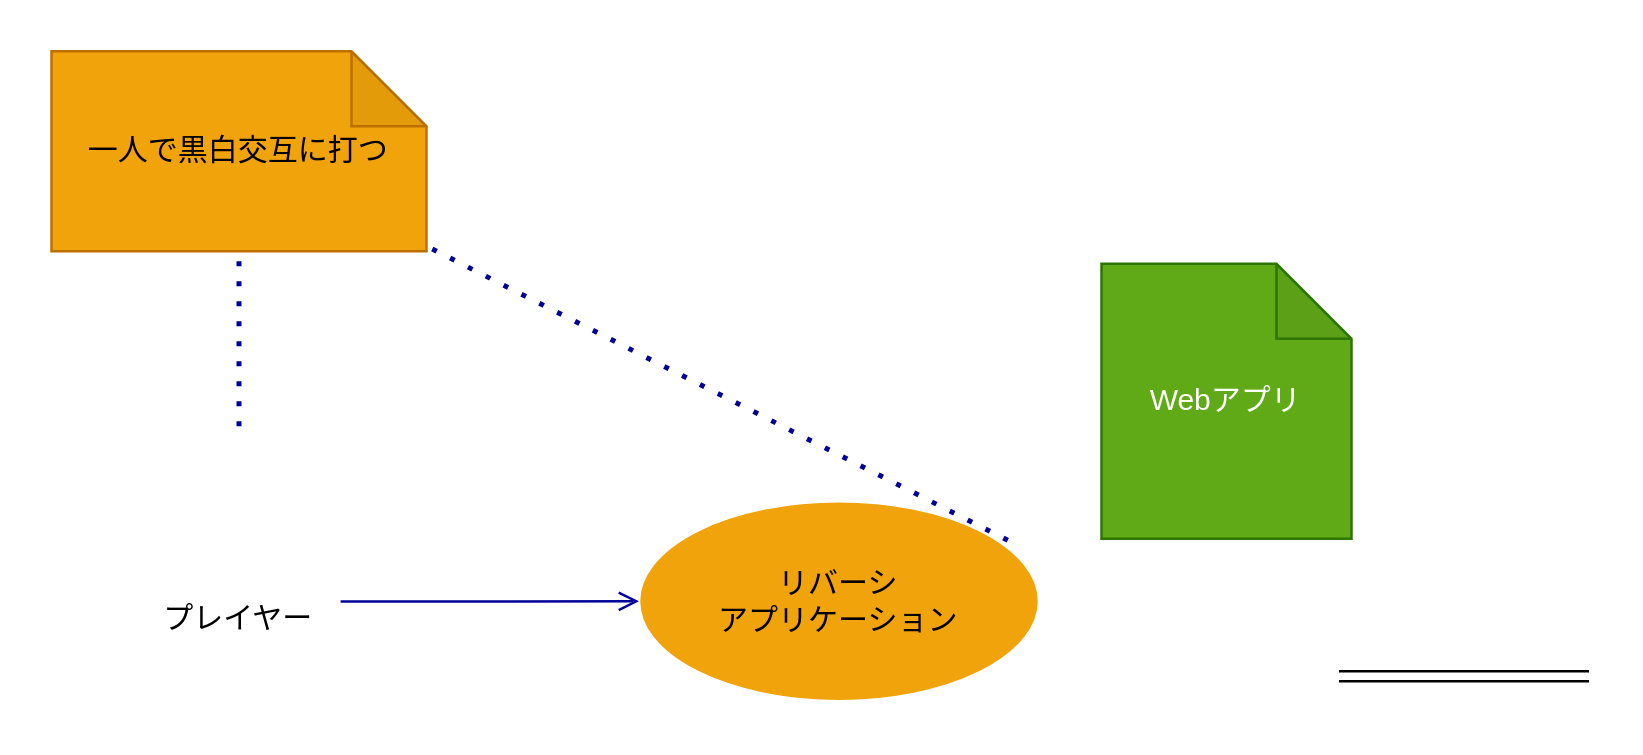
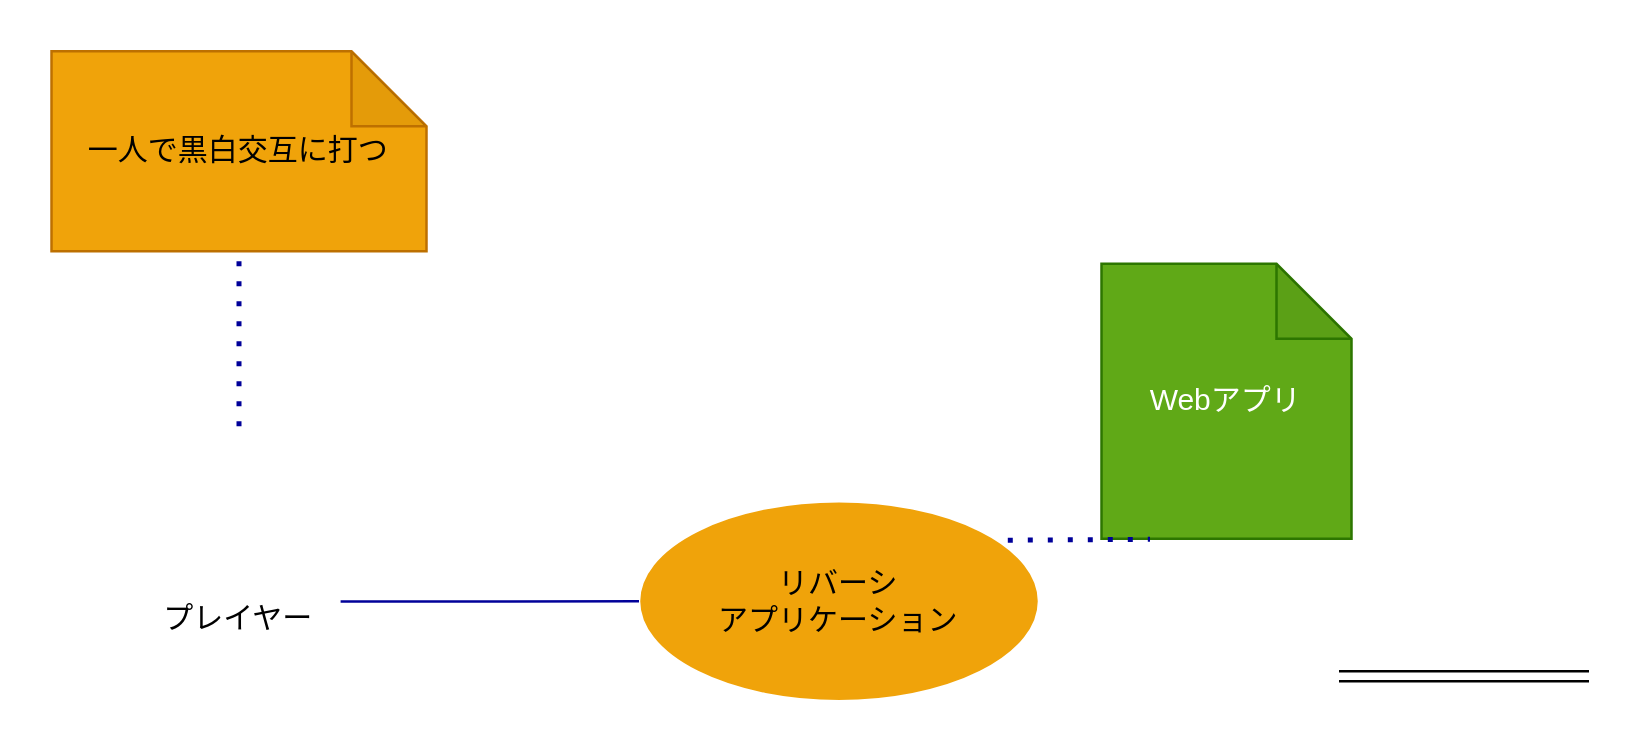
edge "一人で黒白交互に打つ" -- "リバーシ アプリケーション": now "Webアプリ" -- "リバーシ アプリケーション"
edge "プレイヤー" -> "リバーシ アプリケーション": arrowhead open -> none
